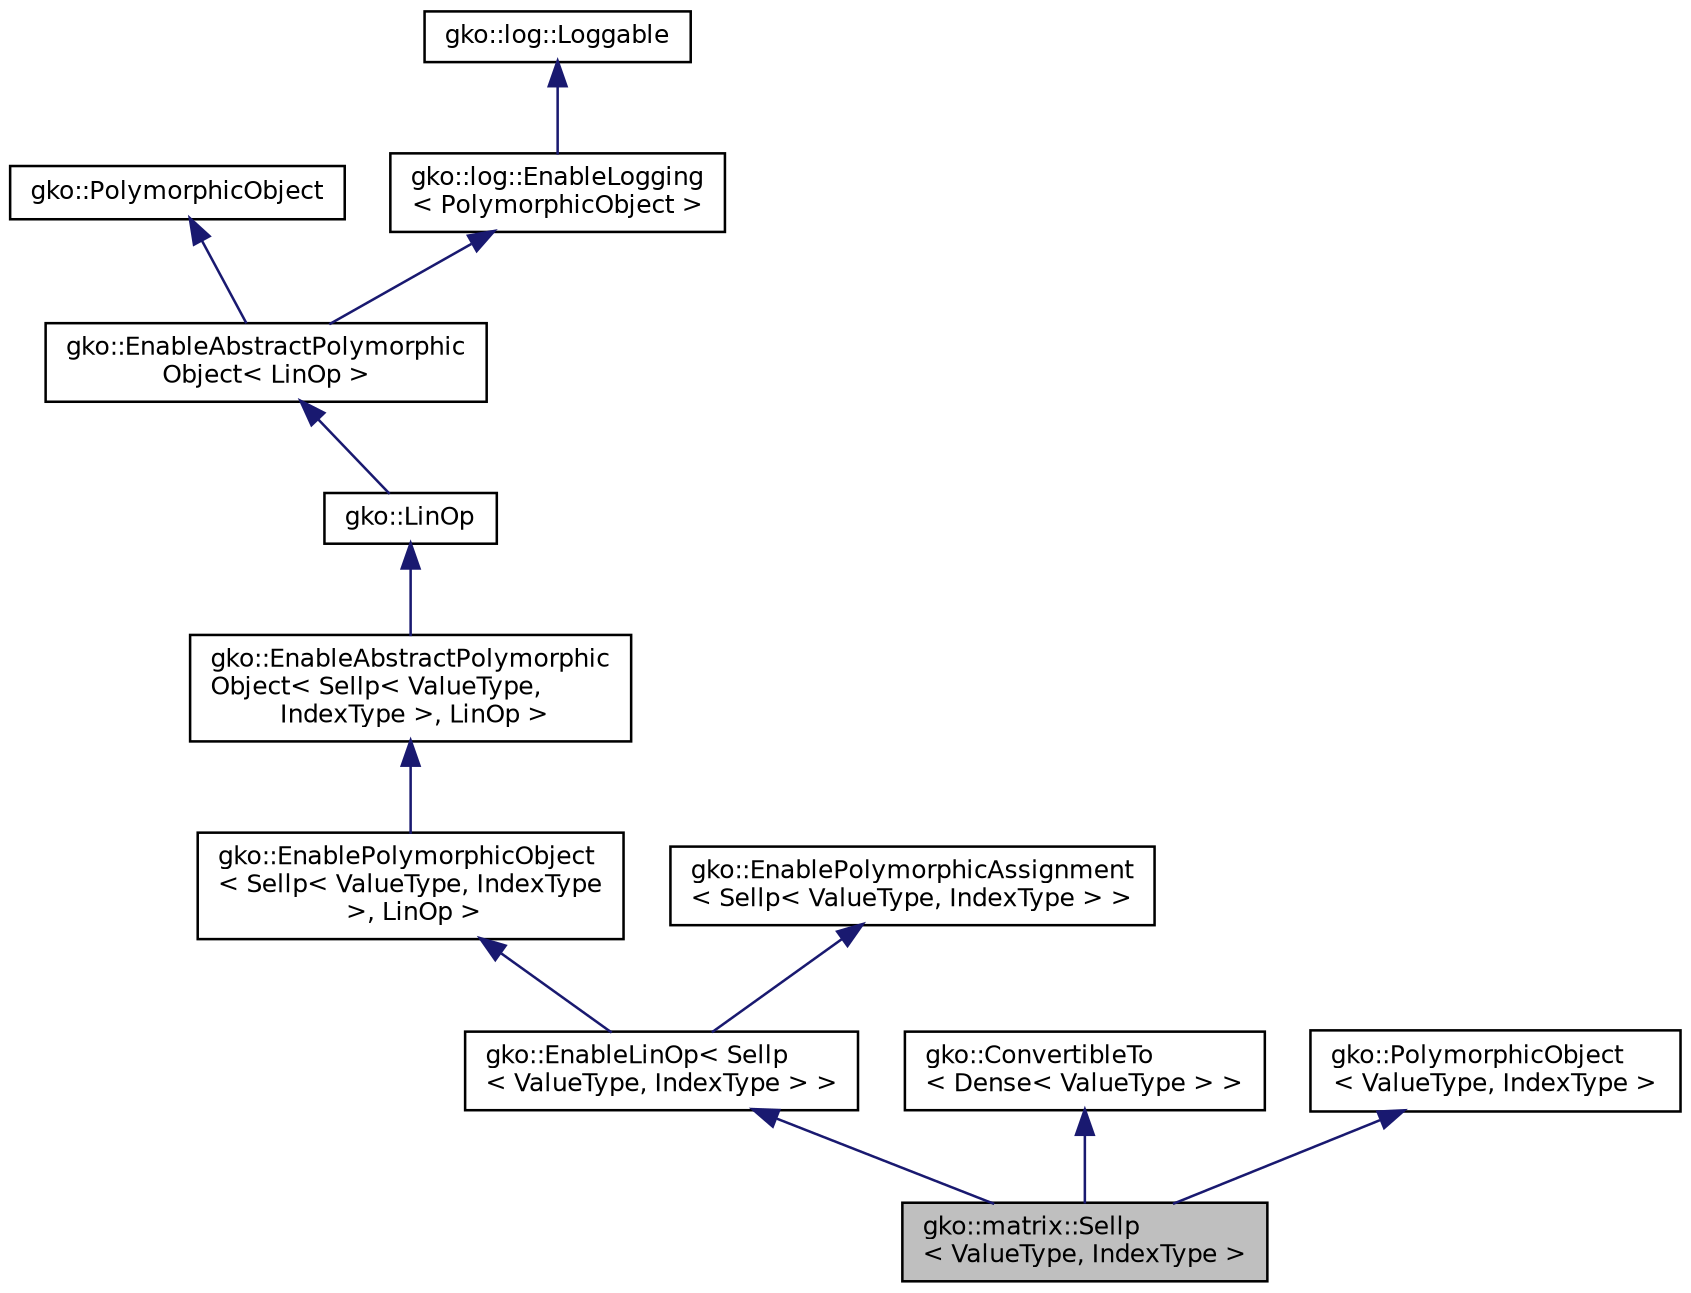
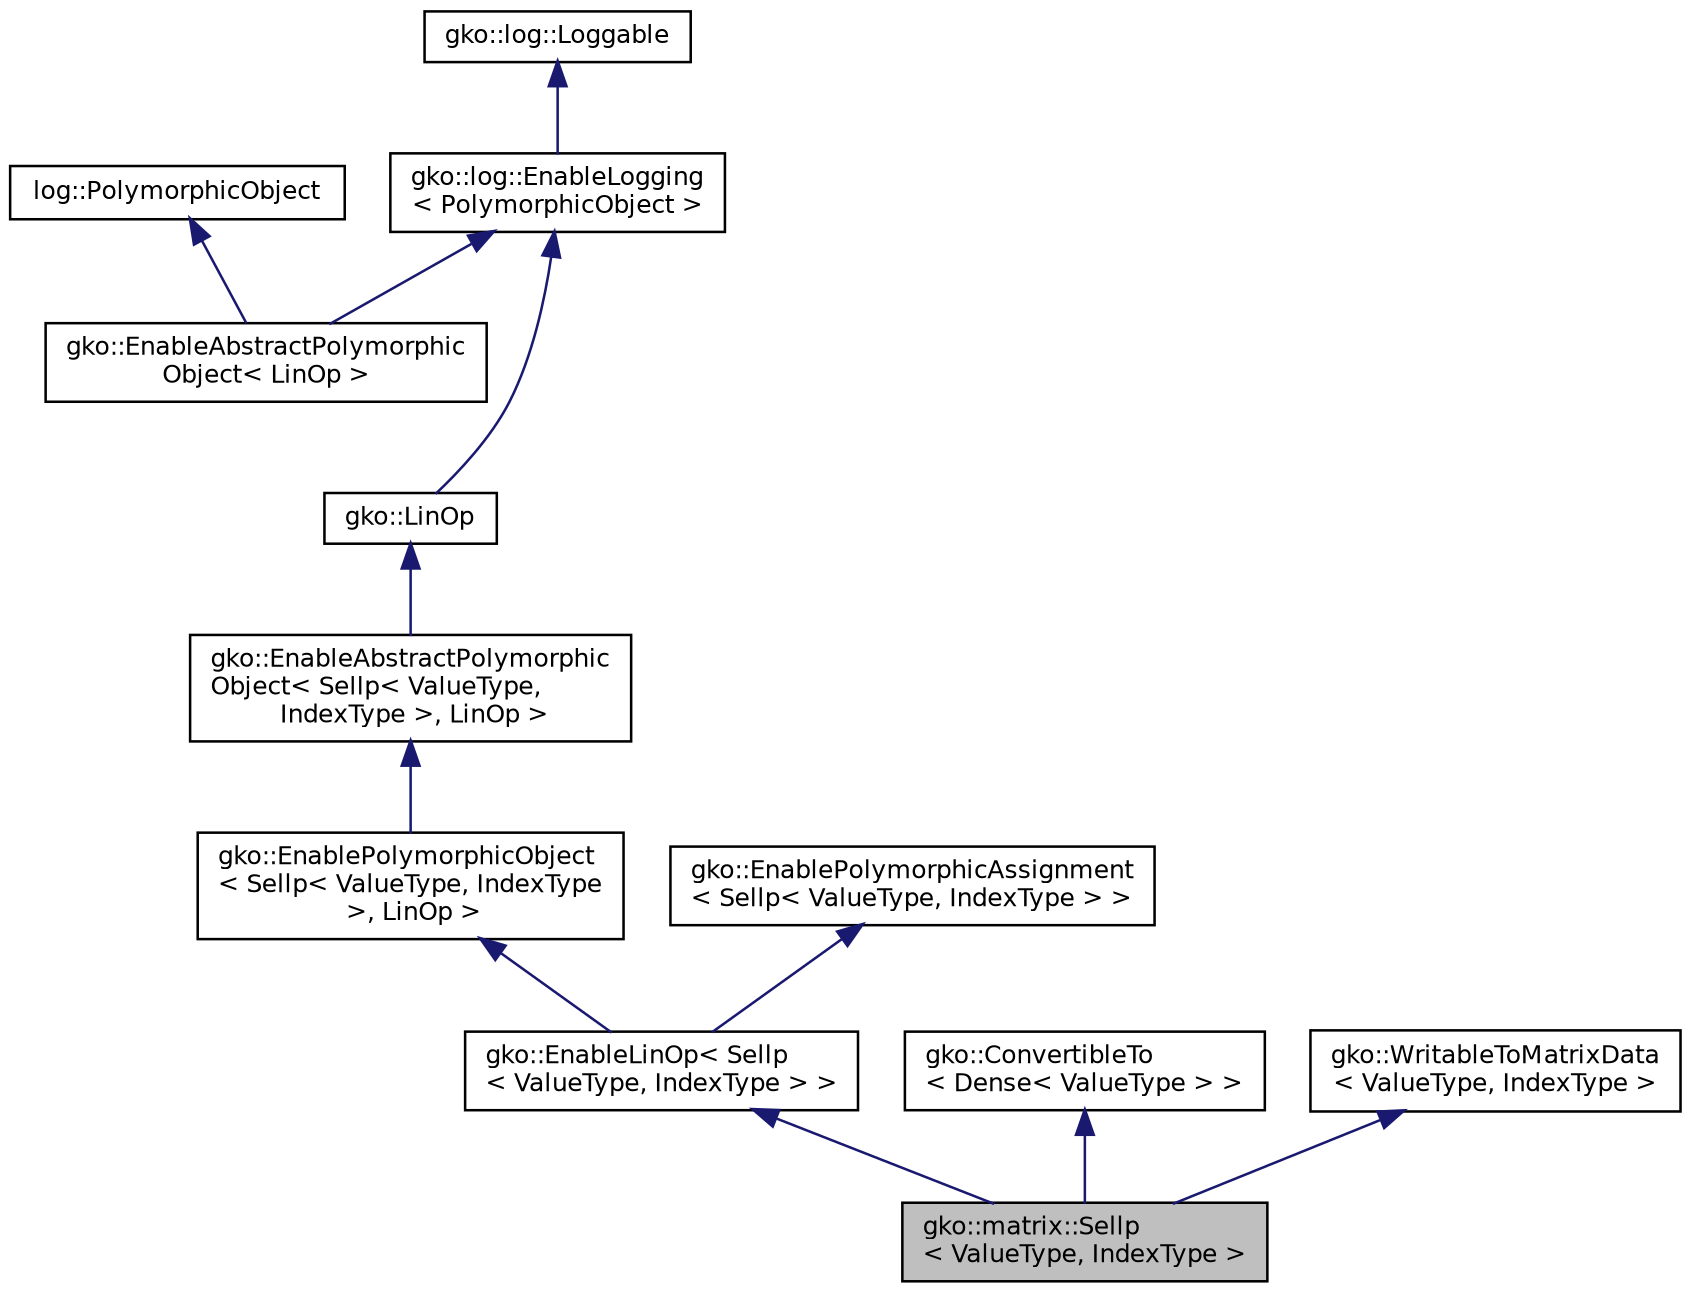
node "gko::PolymorphicObject": label "gko::PolymorphicObject" -> "log::PolymorphicObject"
edge "gko::LinOp" -> "gko::EnableAbstractPolymorphic Object< LinOp >": now "gko::LinOp" -> "gko::log::EnableLogging < PolymorphicObject >"
node "gko::PolymorphicObject < ValueType, IndexType >": label "gko::PolymorphicObject < ValueType, IndexType >" -> "gko::WritableToMatrixData < ValueType, IndexType >"
